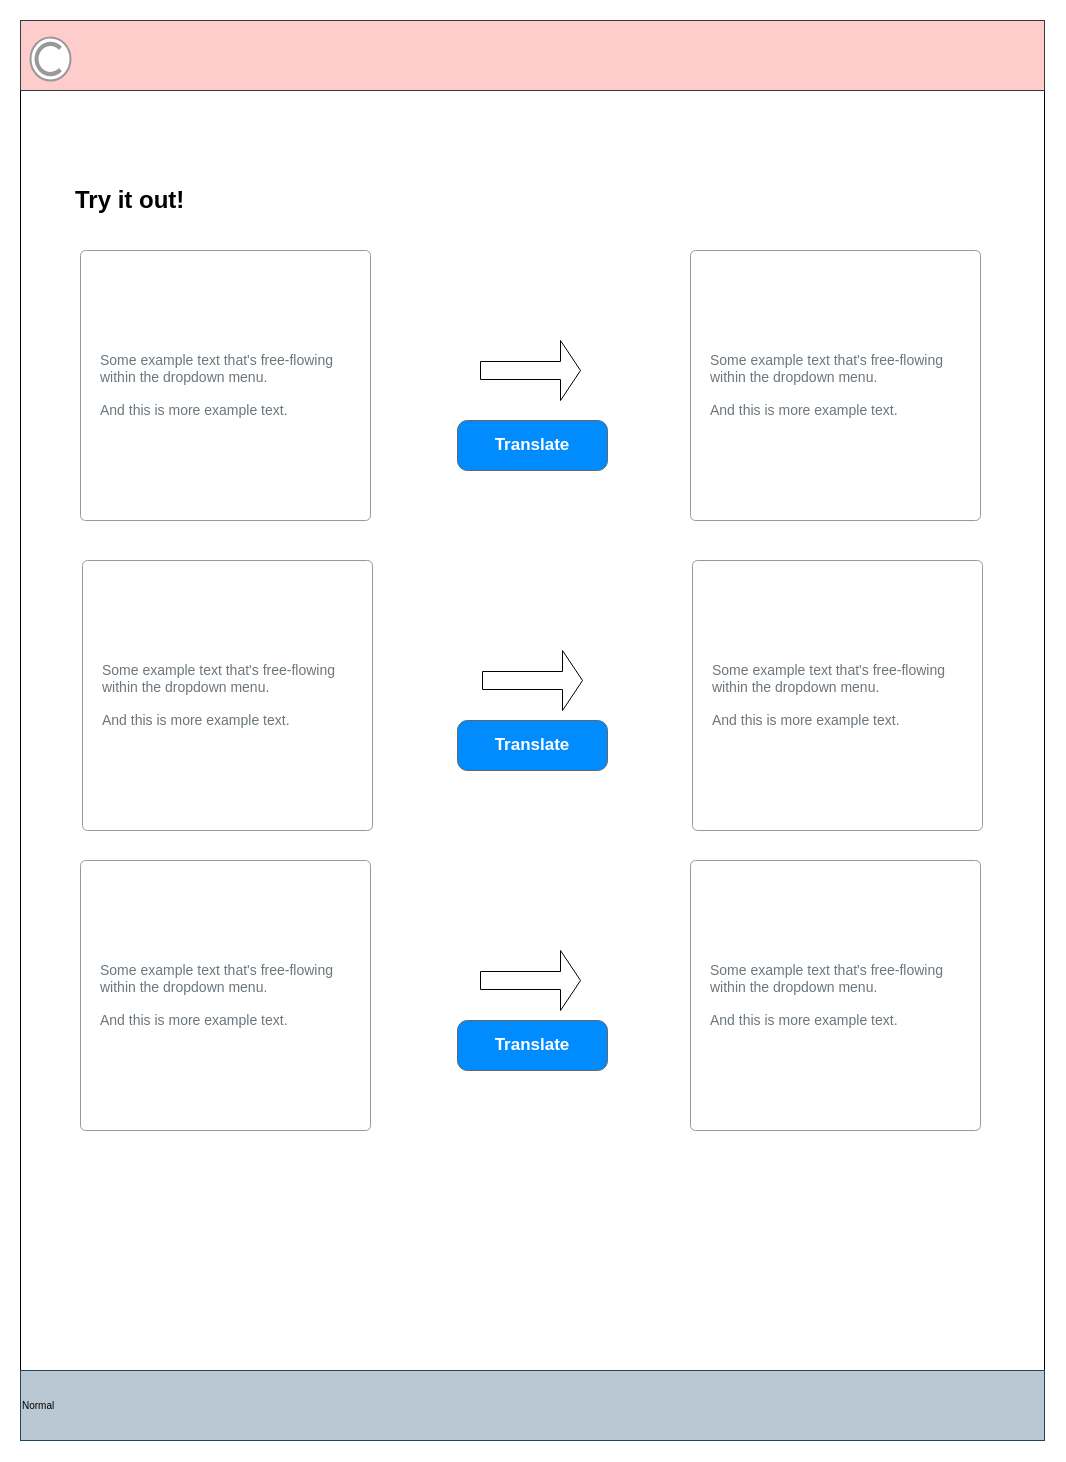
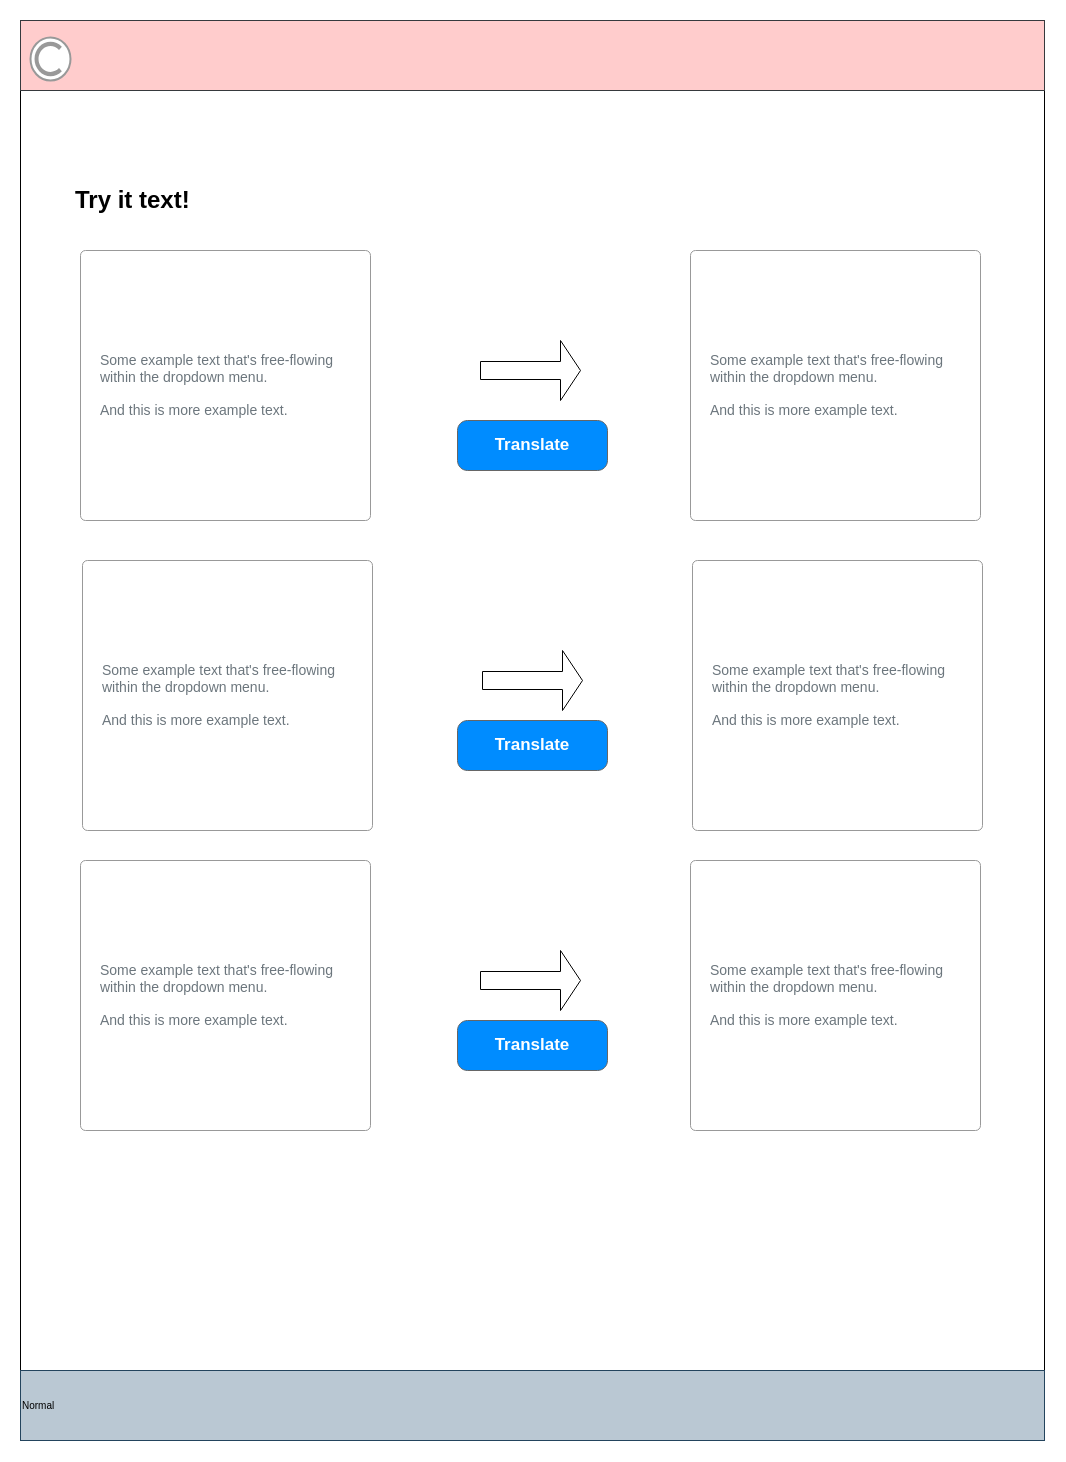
node "Try it out!": label "Try it out!" -> "Try it text!"
